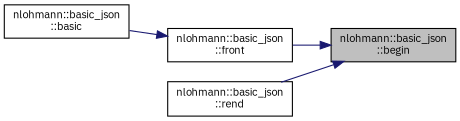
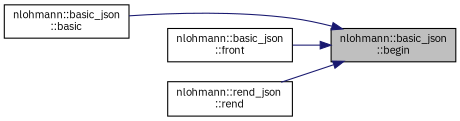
edge "nlohmann::basic_json ::basic" -> "nlohmann::basic_json ::front": now "nlohmann::basic_json ::basic" -> "nlohmann::basic_json ::begin"
node "nlohmann::basic_json ::rend": label "nlohmann::basic_json ::rend" -> "nlohmann::rend_json ::rend"
